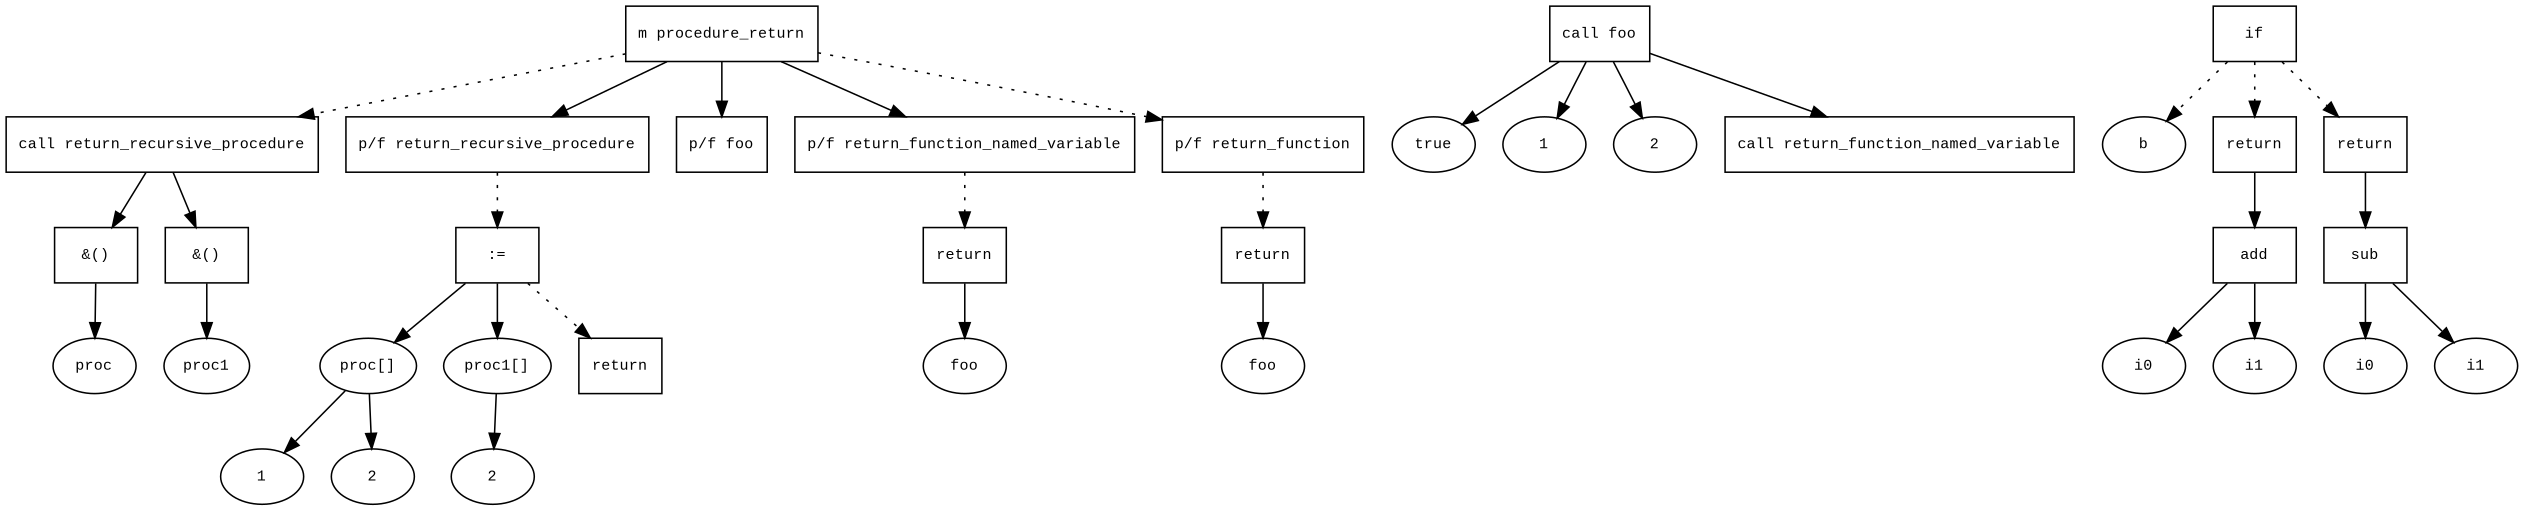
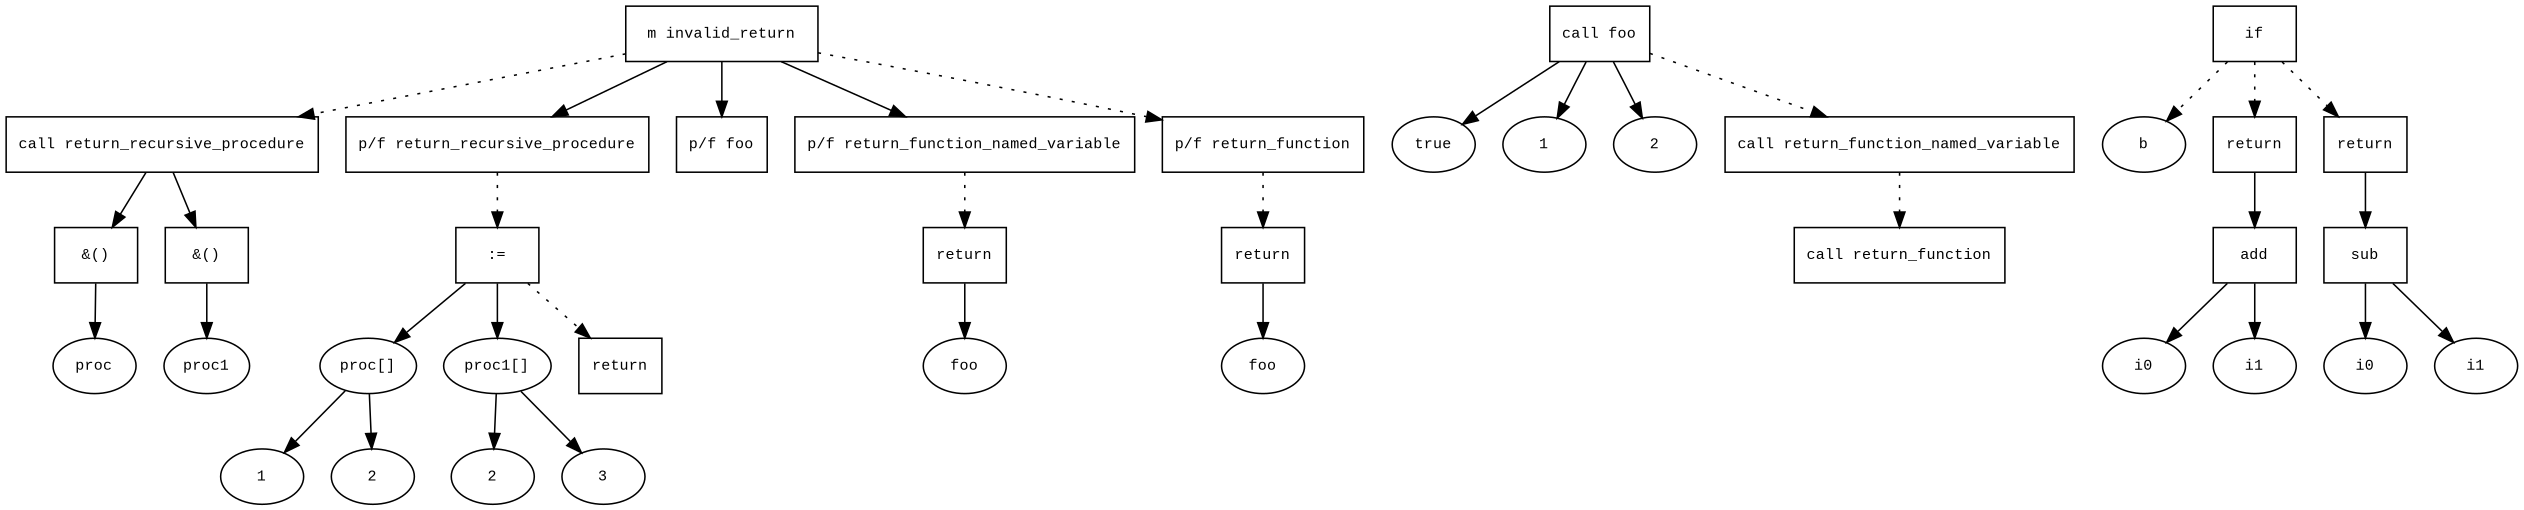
node "m procedure_return": label "m procedure_return" -> "m invalid_return"
edge "call foo" -> "call return_function_named_variable": style solid -> dotted
node "call return_function": added
node "3": added
